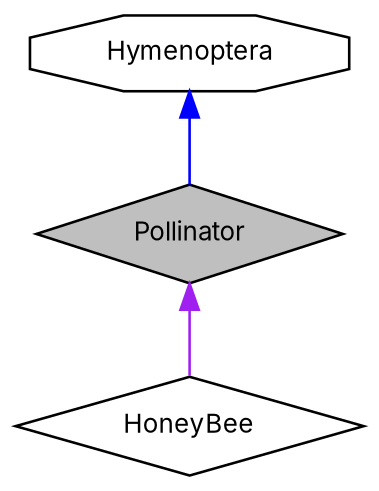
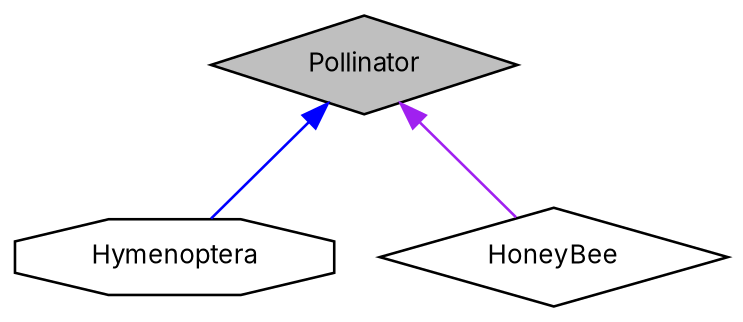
edge "Pollinator" -> "Hymenoptera": reversed
